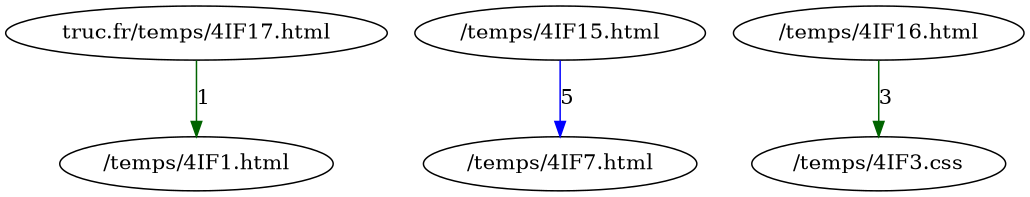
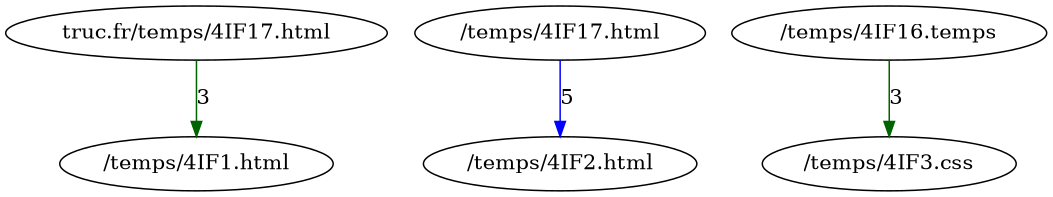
node "/temps/4IF15.html": label "/temps/4IF15.html" -> "/temps/4IF17.html"
node "/temps/4IF16.html": label "/temps/4IF16.html" -> "/temps/4IF16.temps"
edge "truc.fr/temps/4IF17.html" -> "/temps/4IF1.html": label "1" -> "3"
node "/temps/4IF7.html": label "/temps/4IF7.html" -> "/temps/4IF2.html"
